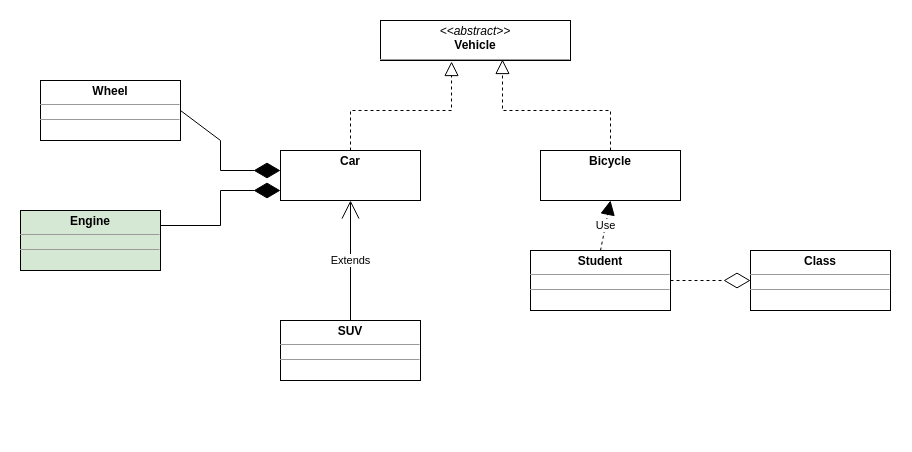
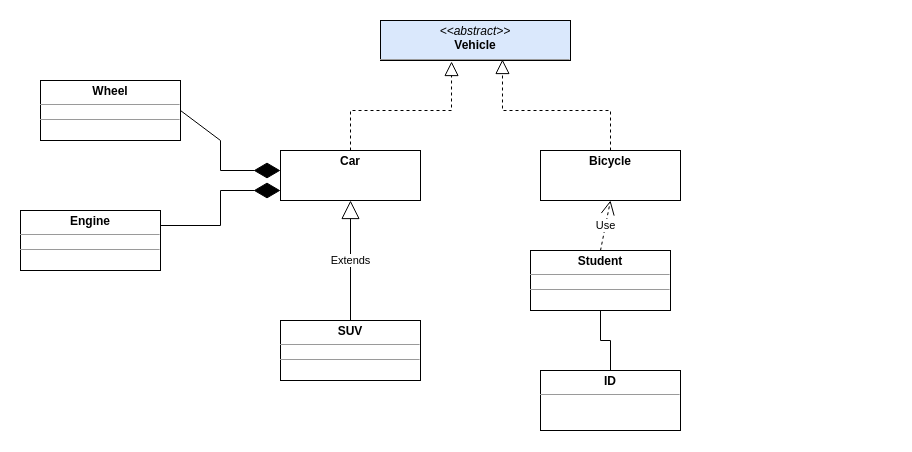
node "<<abstract>> Vehicle": fillcolor #ffffff -> #dae8fc
edge "SUV" -> "Car": arrowhead open -> block
edge "Student" -> "Bicycle": arrowhead block -> open
node "Engine": fillcolor #d5e8d4 -> #ffffff
edge "Student" -> "Class": removed
node "Class": removed
edge "Student" -- "ID": added
node "ID": added
